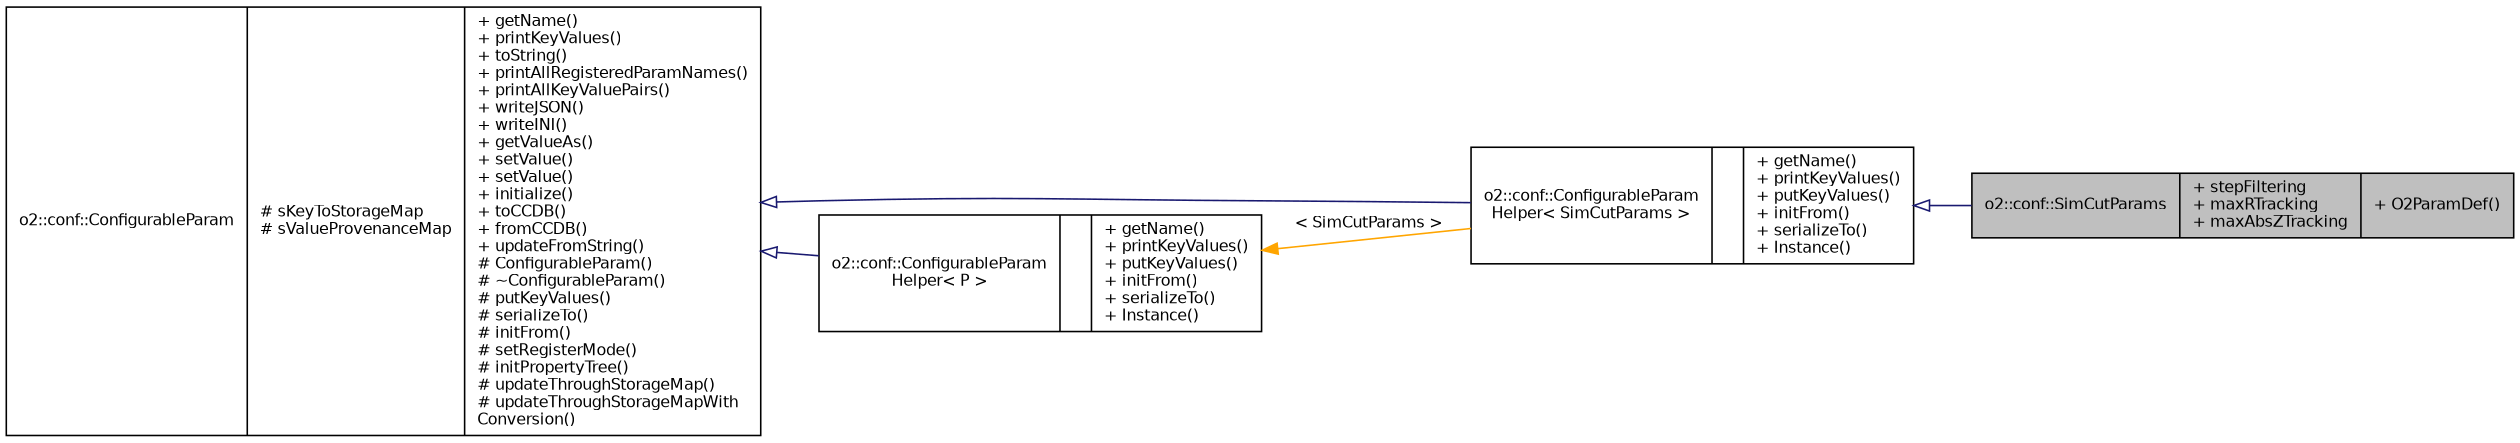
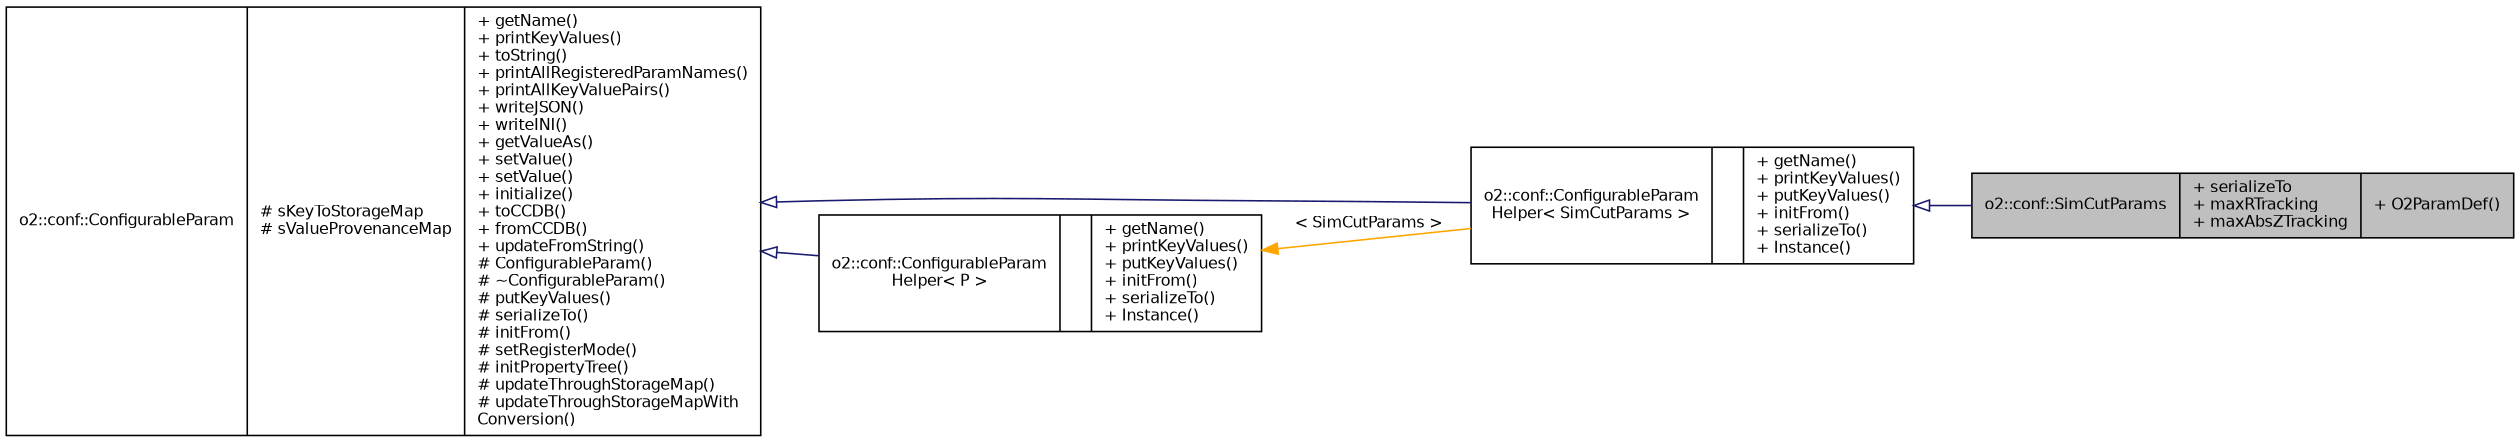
node "o2::conf::SimCutParams": text "+ stepFiltering" -> "+ serializeTo"
